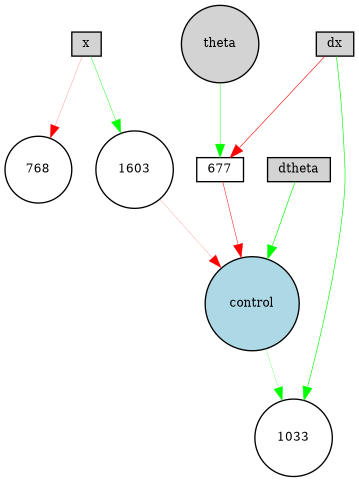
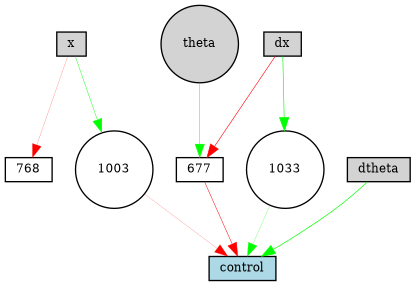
node "768": shape circle -> box
node "1603": label "1603" -> "1003"
node "control": shape circle -> box
edge "control" -> "1033": reversed
